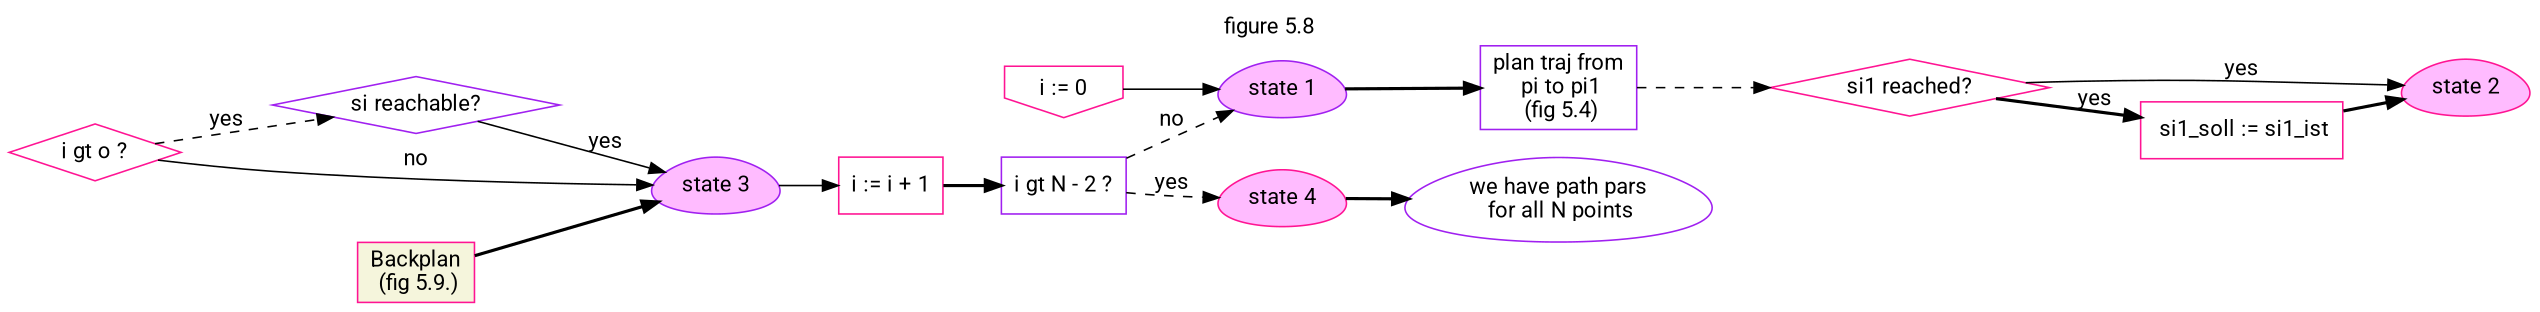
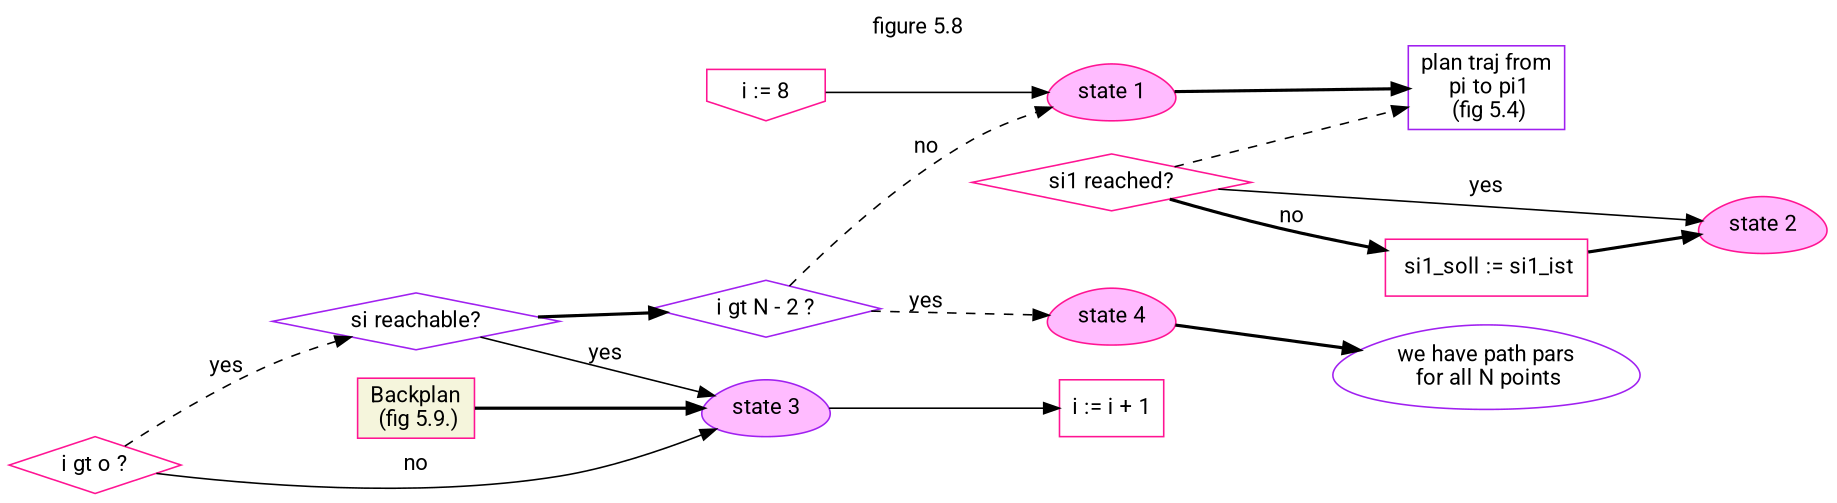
edge "plan traj from pi to pi1 (fig 5.4)" -> "si1 reached?": reversed
node "i := 0": label "i := 0" -> "i := 8"
node "state 1": color purple -> deeppink
edge "si1 reached?" -> "si1_soll := si1_ist": label "yes" -> "no"
edge "i := i + 1" -> "i gt N - 2 ?": now "si reachable?" -> "i gt N - 2 ?"
node "i gt N - 2 ?": shape box -> diamond
